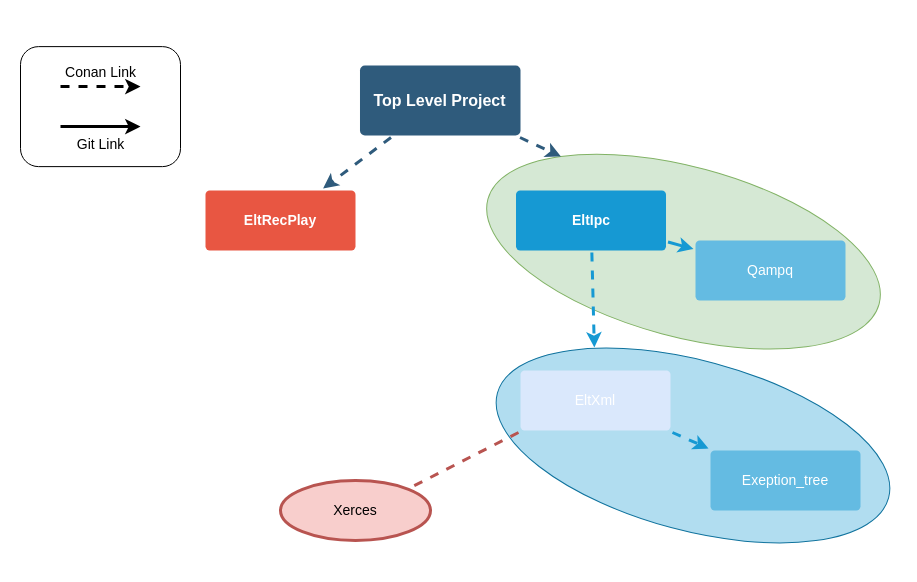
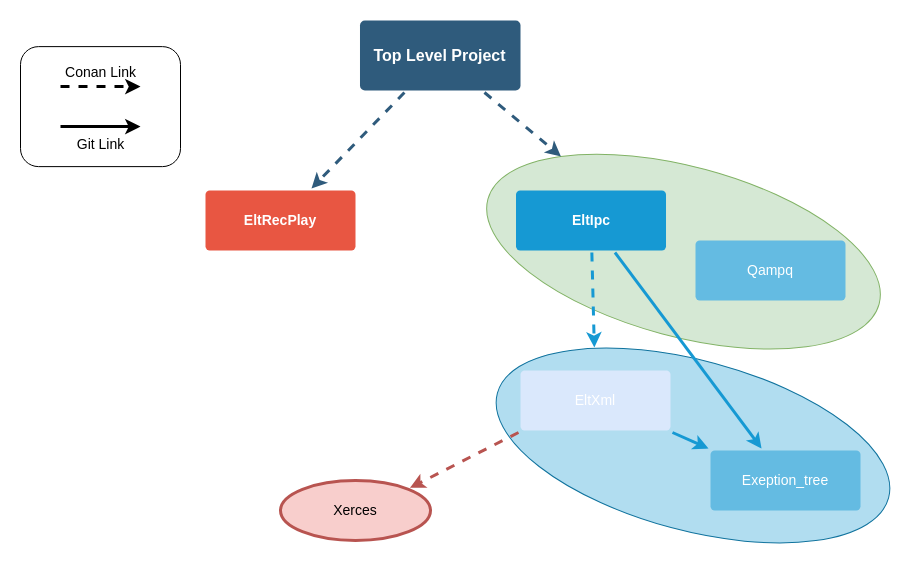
node "Top Level Project": moved (440, 101) -> (440, 56)
edge "EltIpc" -> "Qampq": now "EltIpc" -> "Exeption_tree"
edge "EltXml" -> "Exeption_tree": style dashed -> solid
edge "EltXml" -- "Xerces": arrowhead none -> classic
